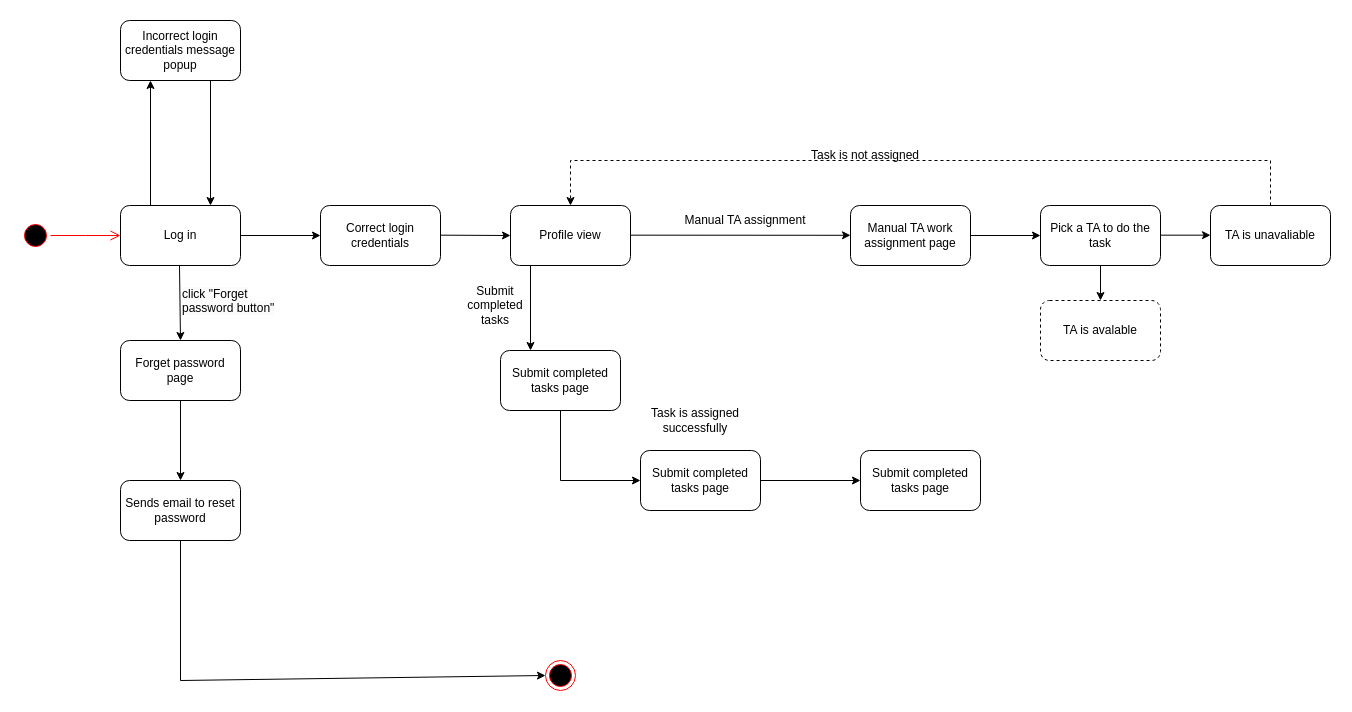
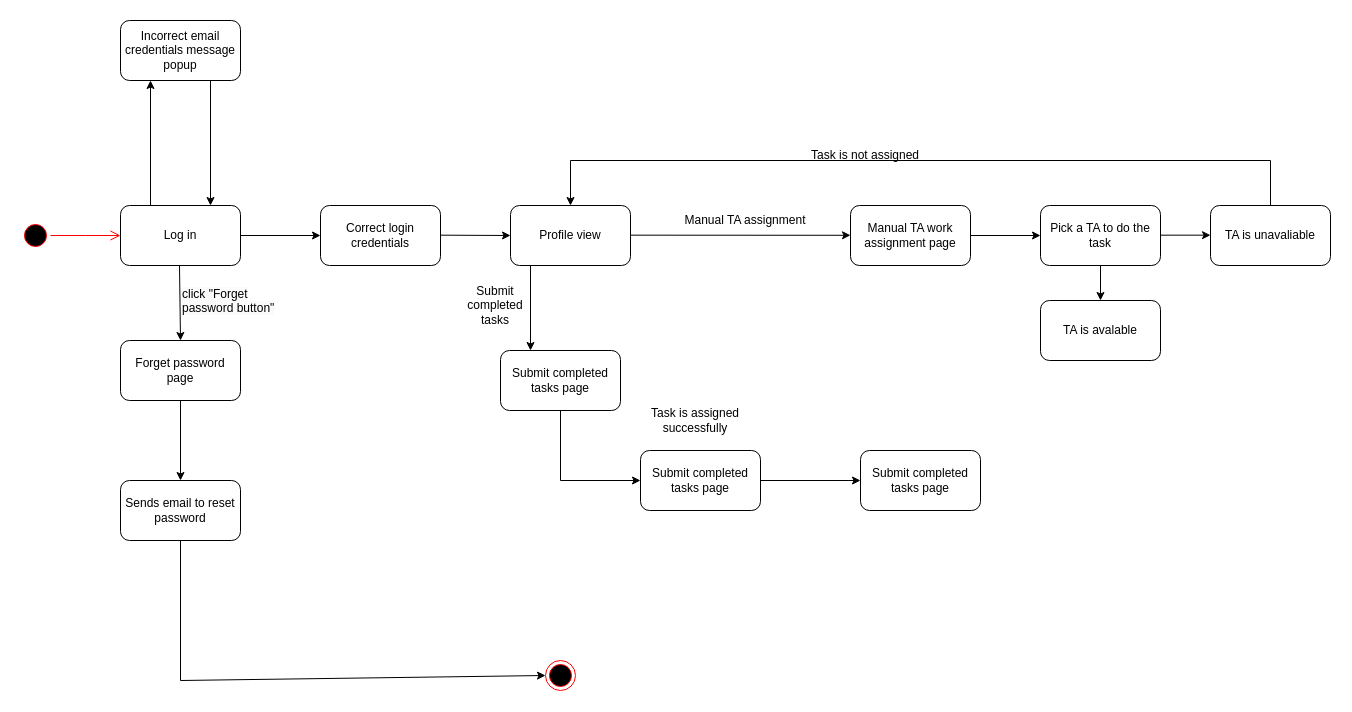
node "Incorrect login credentials message popup": label "Incorrect login credentials message popup" -> "Incorrect email credentials message popup"
edge "TA is unavaliable" -> "Profile view": style dashed -> solid
node "TA is avalable": style dashed -> solid
